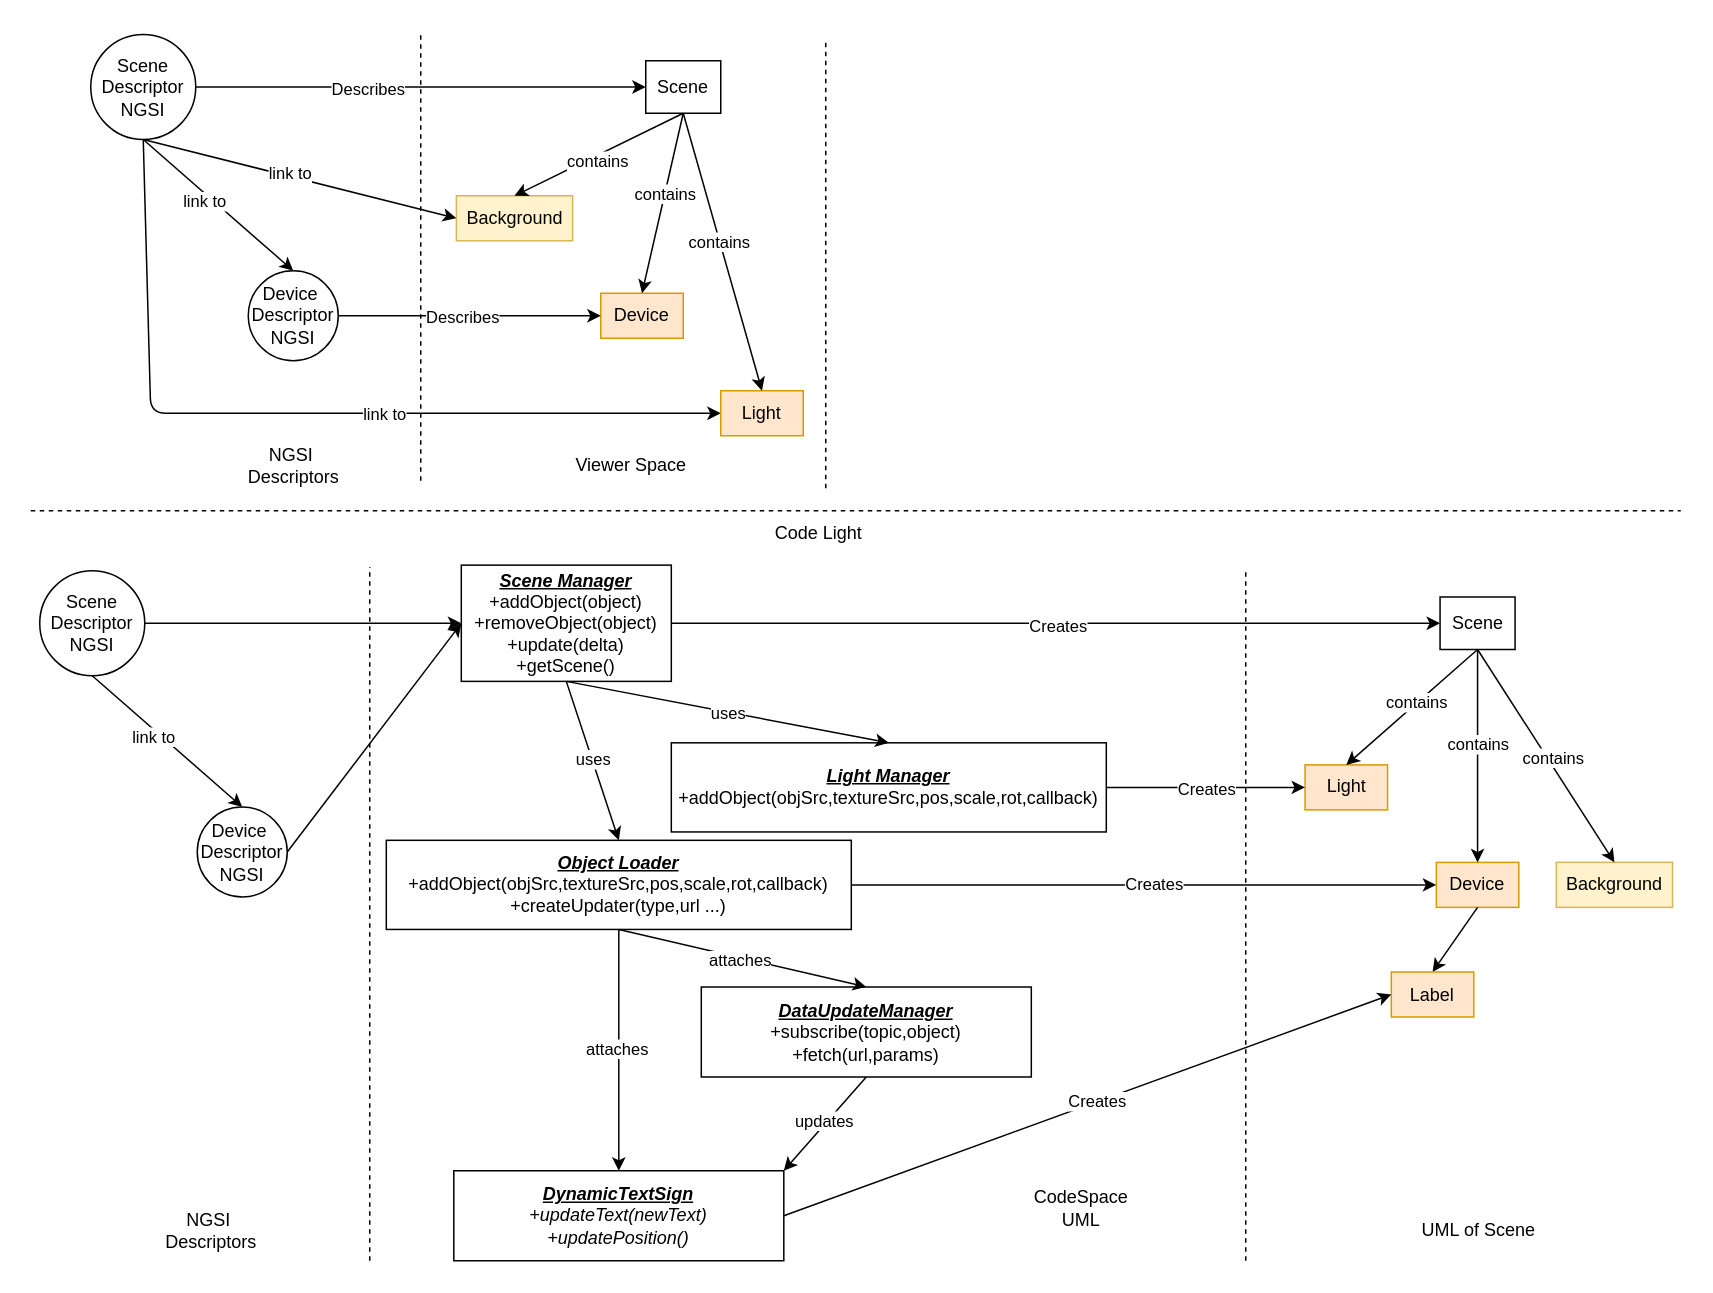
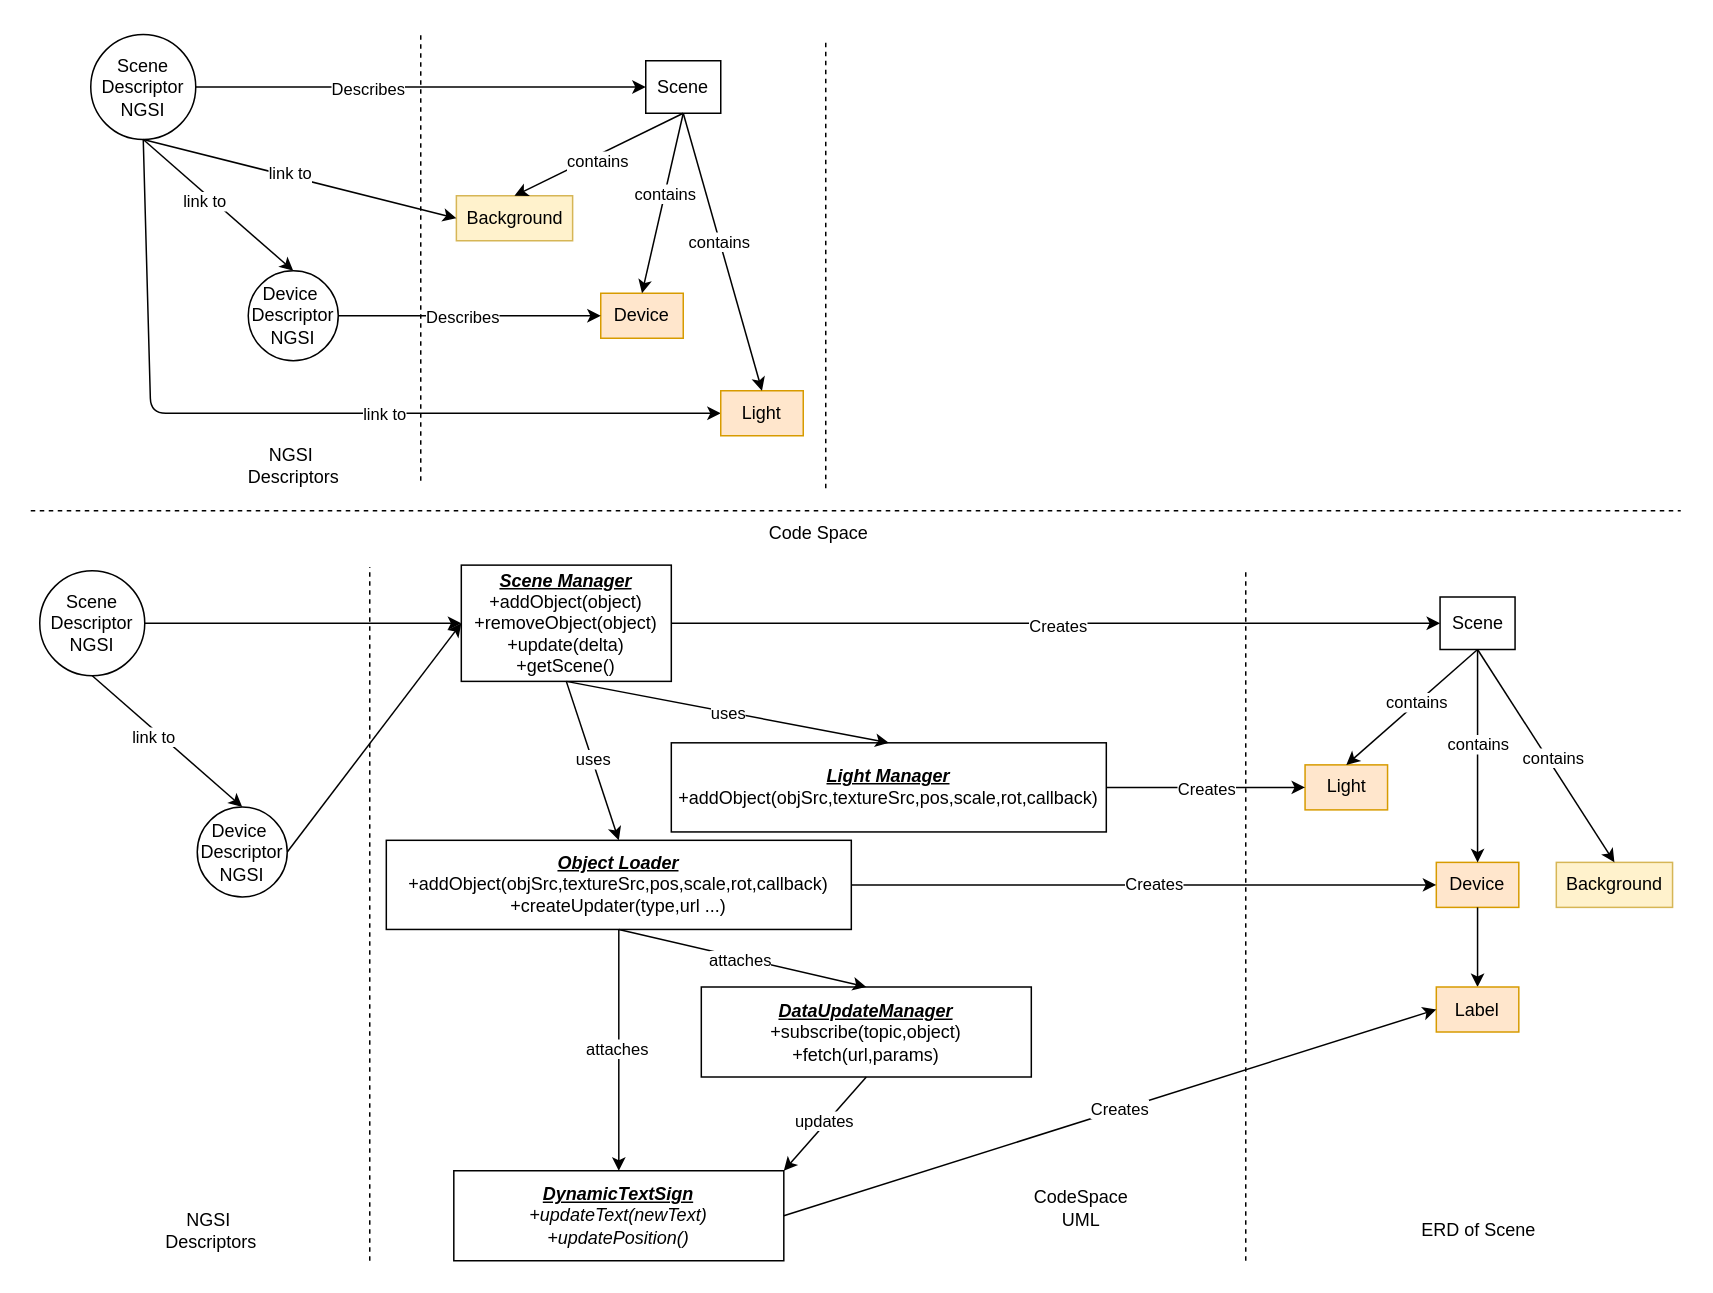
node "Viewer Space": removed
node "Code Light": label "Code Light" -> "Code Space"
node "Label": moved (1433, 995) -> (1478, 1010)
node "UML of Scene": label "UML of Scene" -> "ERD of Scene"
